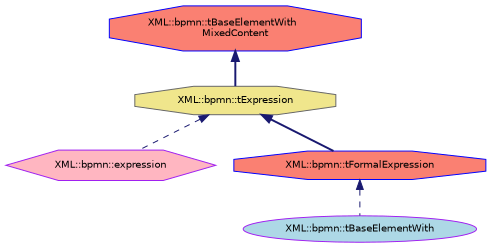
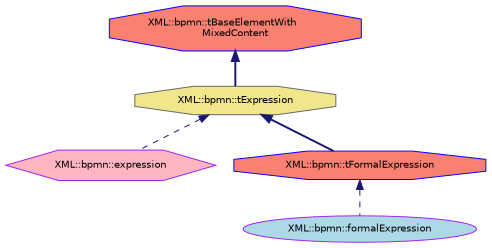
node "XML::bpmn::tBaseElementWith": label "XML::bpmn::tBaseElementWith" -> "XML::bpmn::formalExpression"
